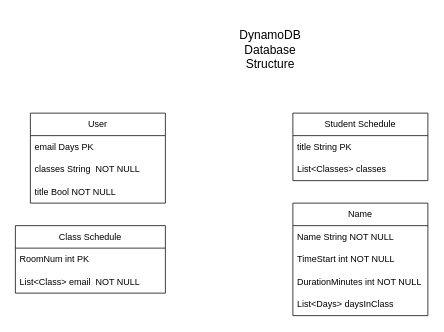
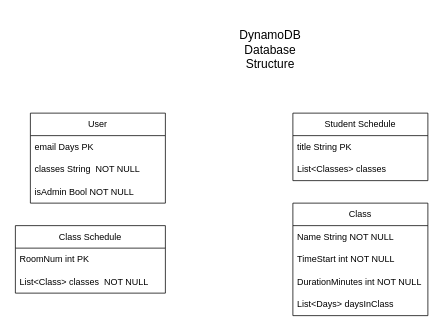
node "title Bool NOT NULL": label "title Bool NOT NULL" -> "isAdmin Bool NOT NULL"
node "Name": label "Name" -> "Class"
node "List<Class> email NOT NULL": label "List<Class> email NOT NULL" -> "List<Class> classes NOT NULL"
